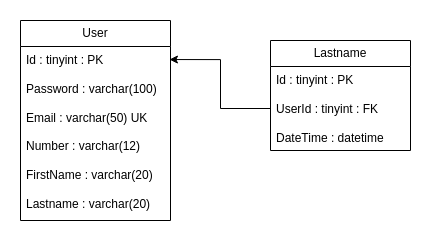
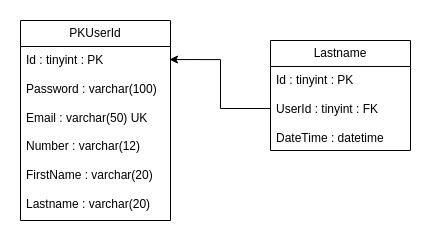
node "User": label "User" -> "PKUserId"
